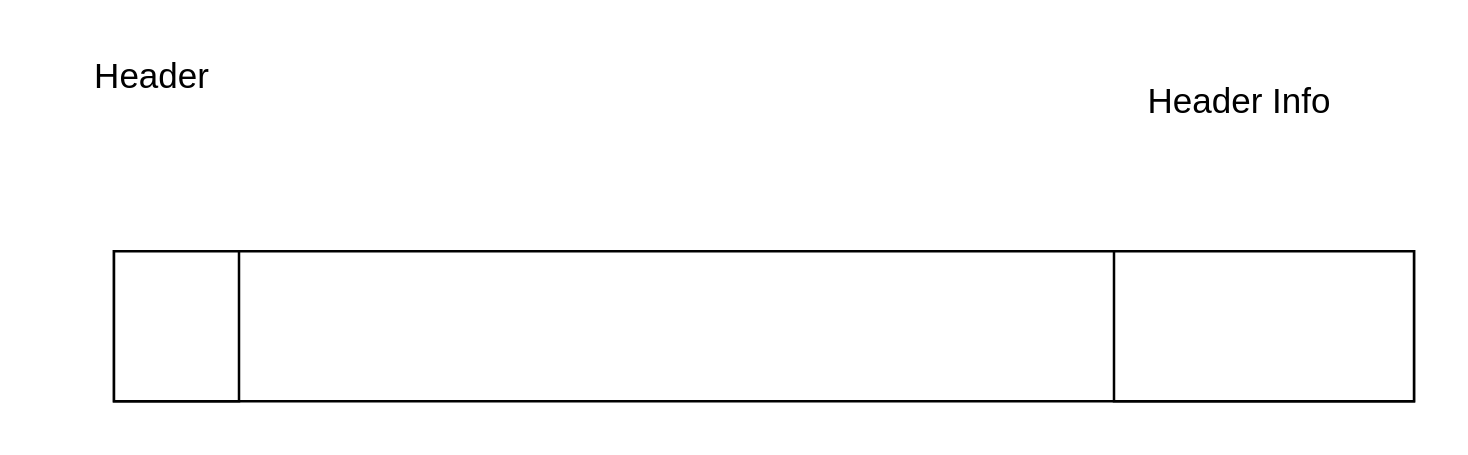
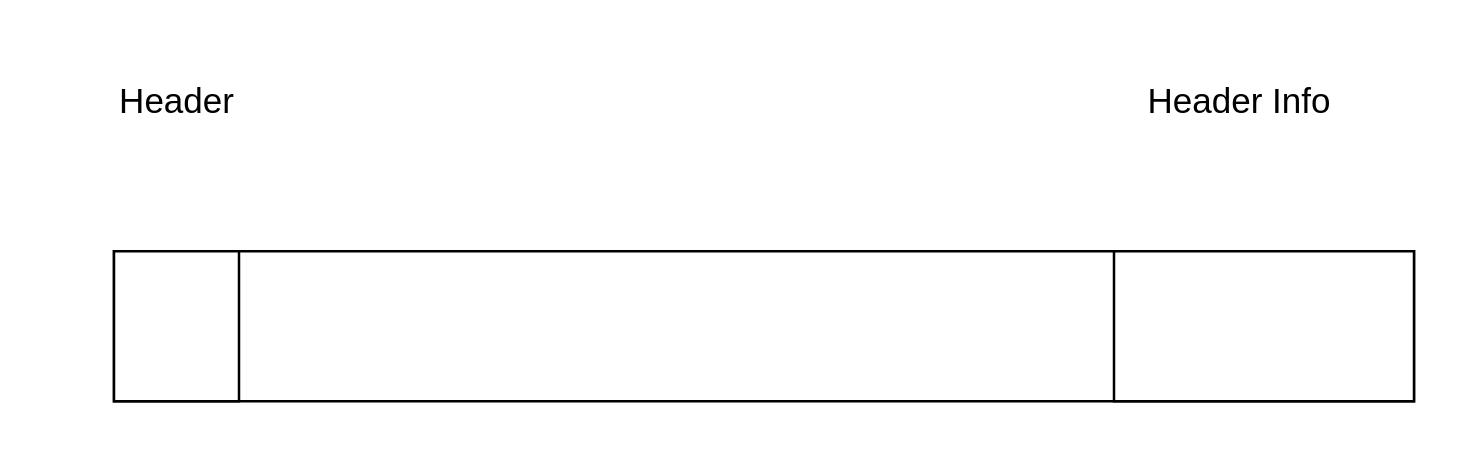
node "Header": moved (151, 76) -> (176, 101)
